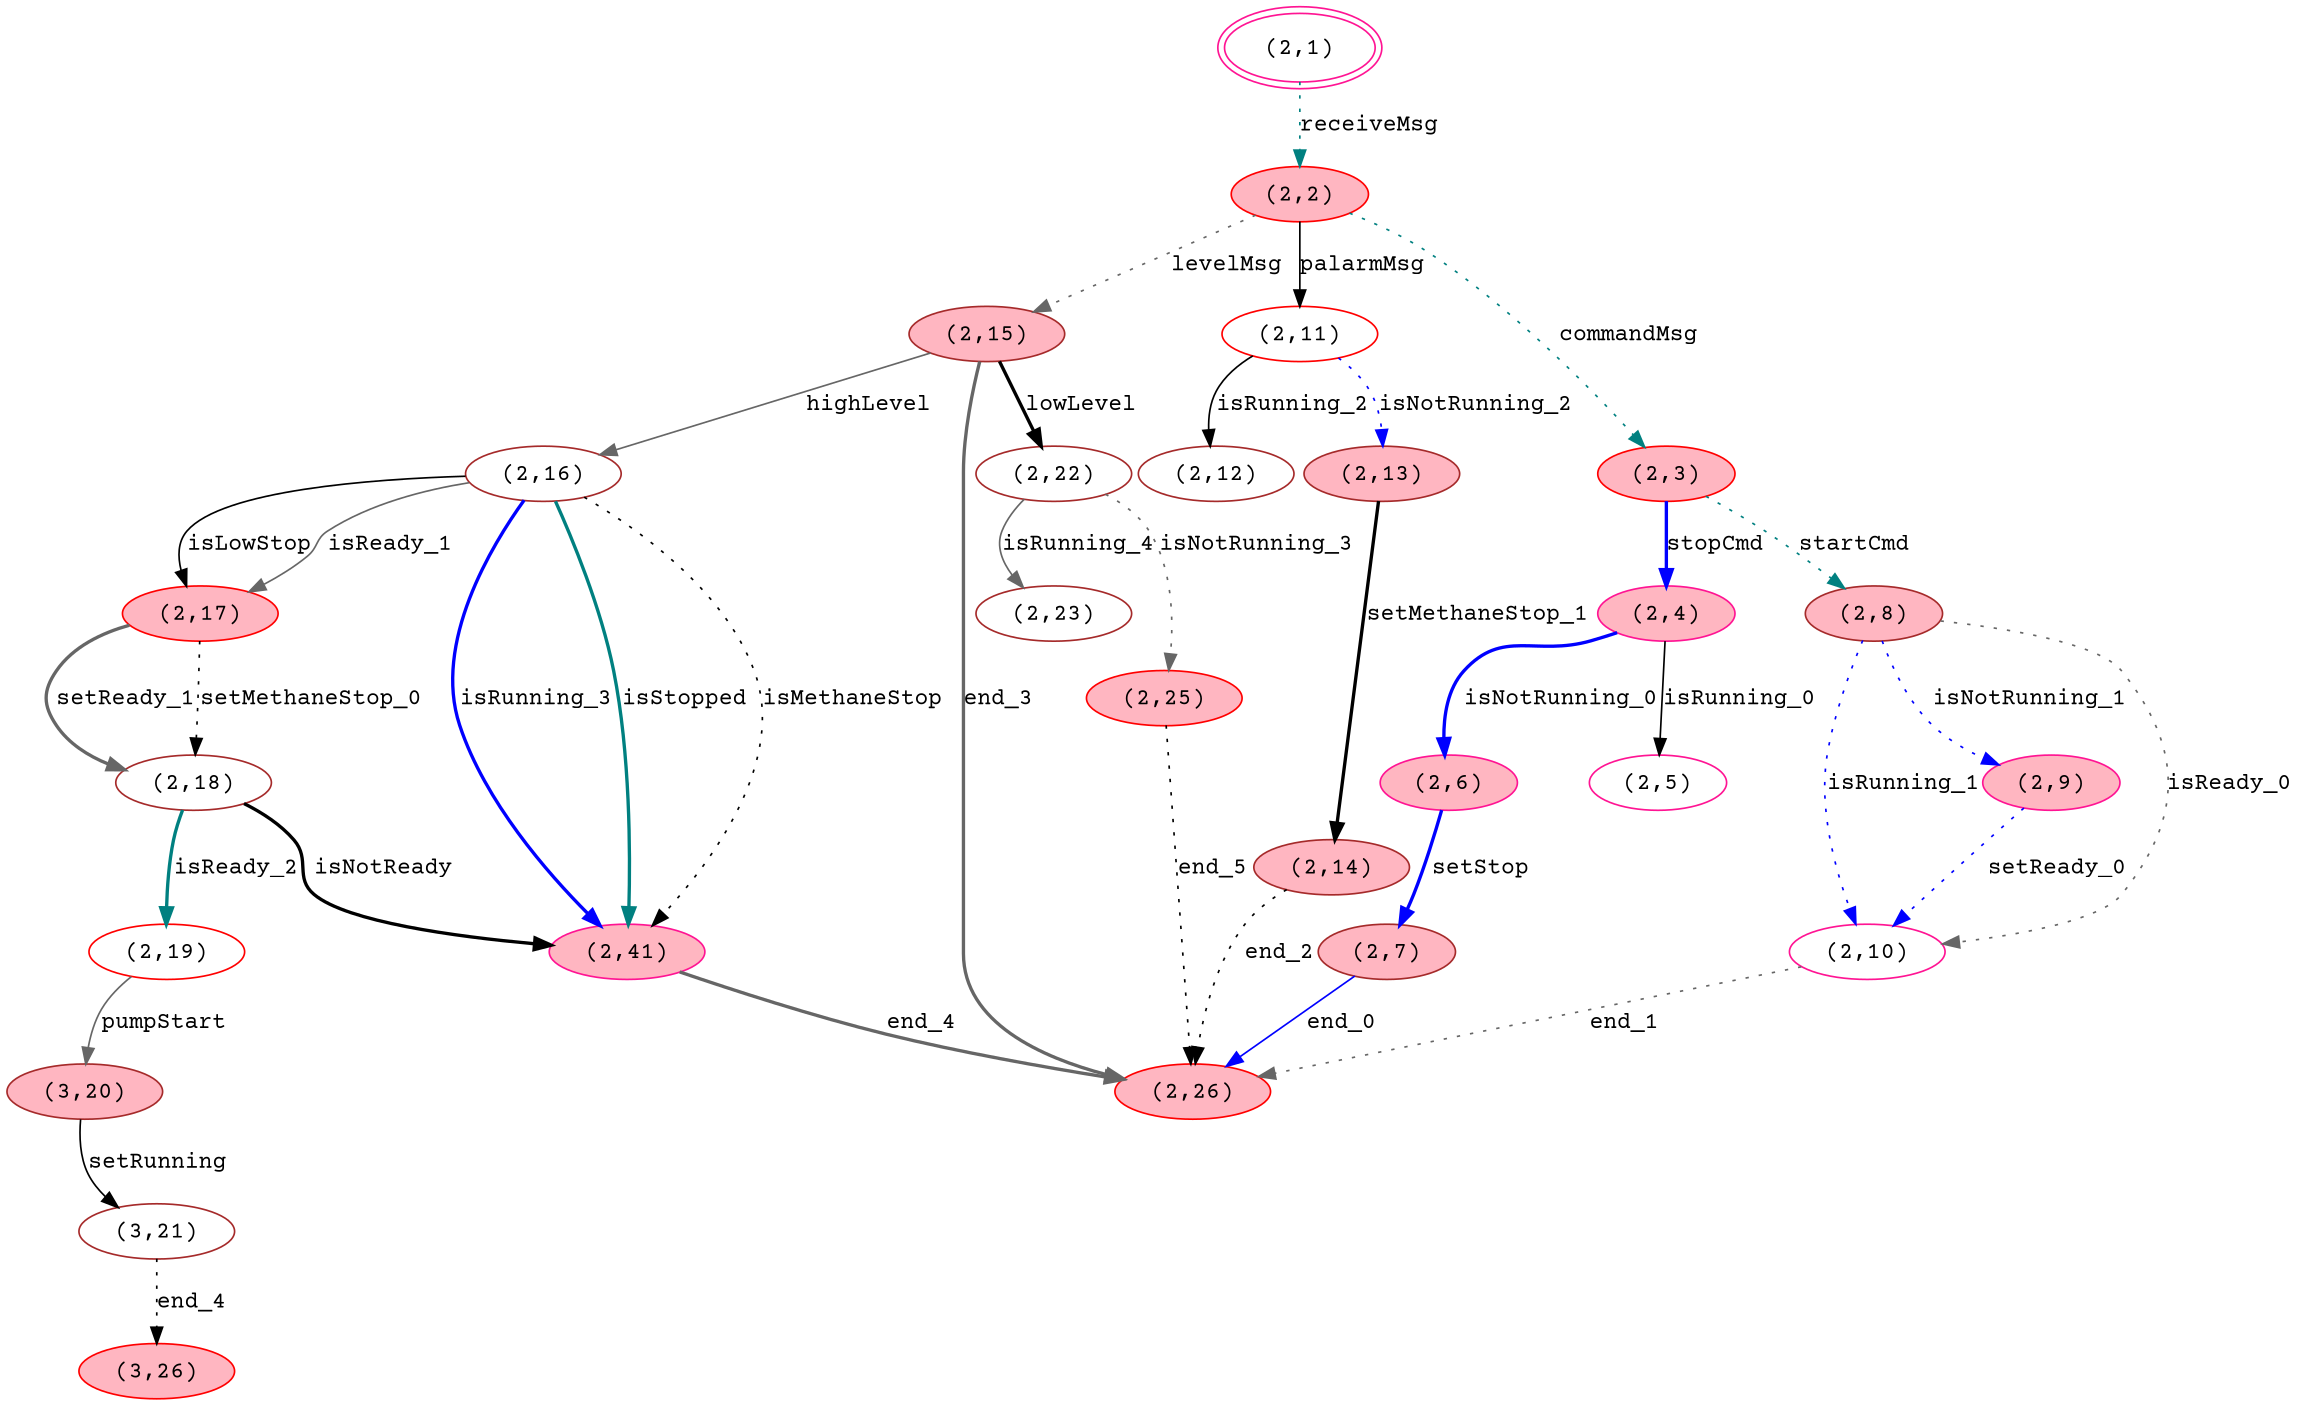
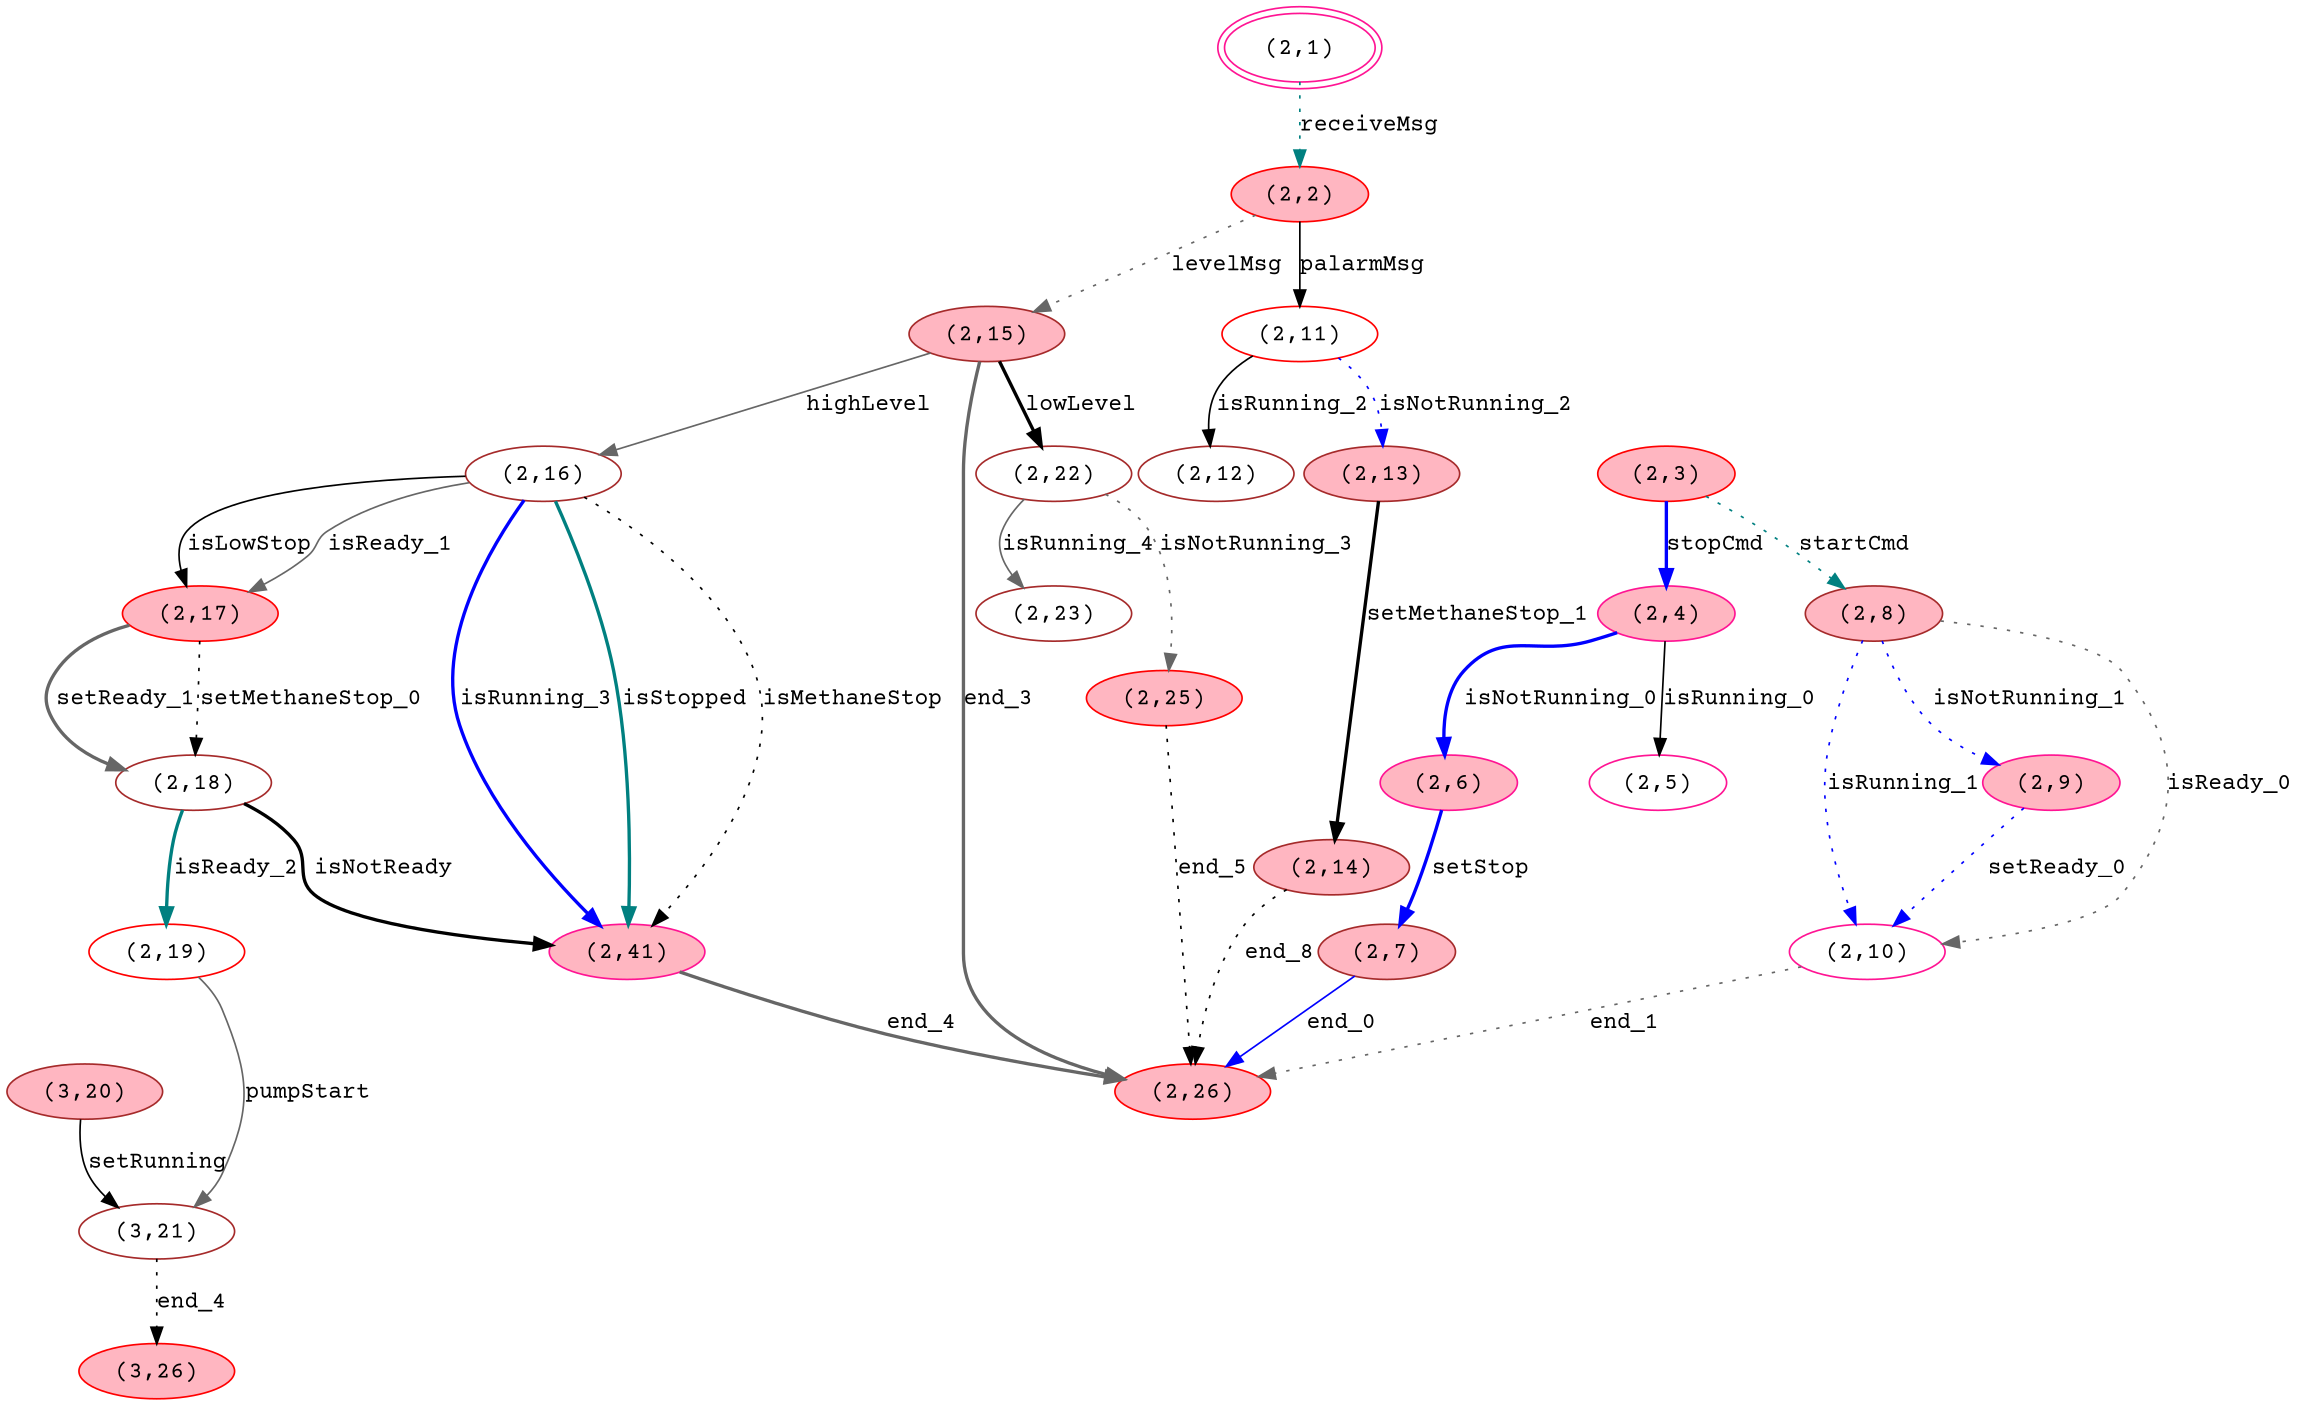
edge "(2,2)" -> "(2,3)": removed, label "commandMsg"
edge "(2,14)" -> "(2,26)": label "end_2" -> "end_8"
edge "(2,19)" -> "(3,20)": now "(2,19)" -> "(3,21)"
